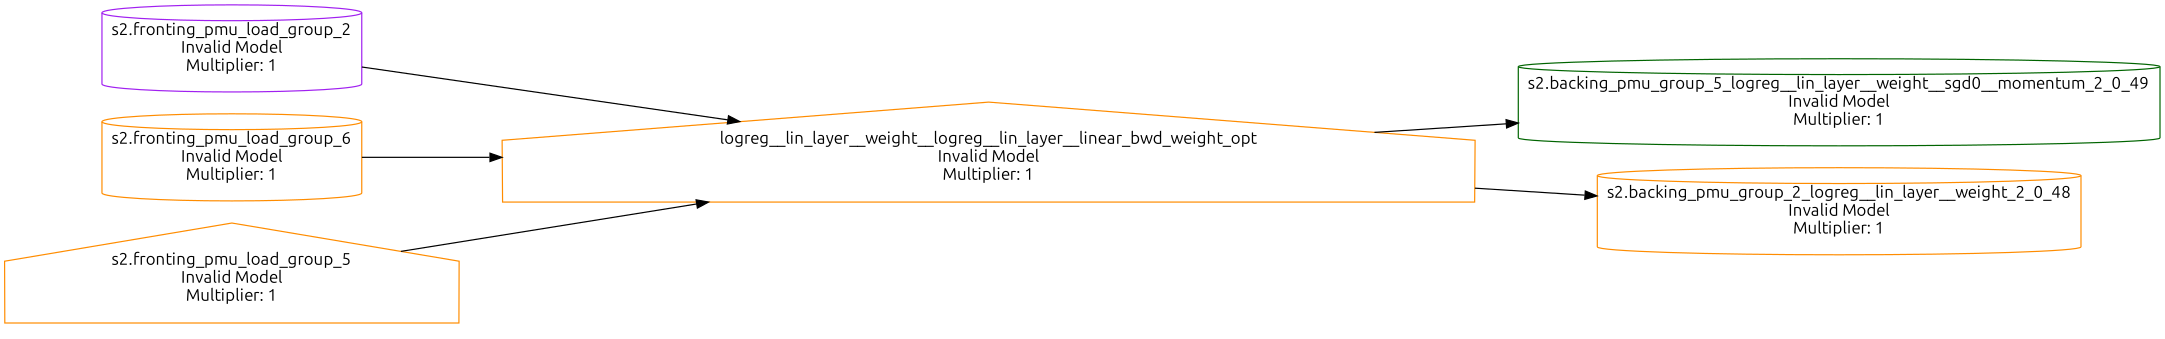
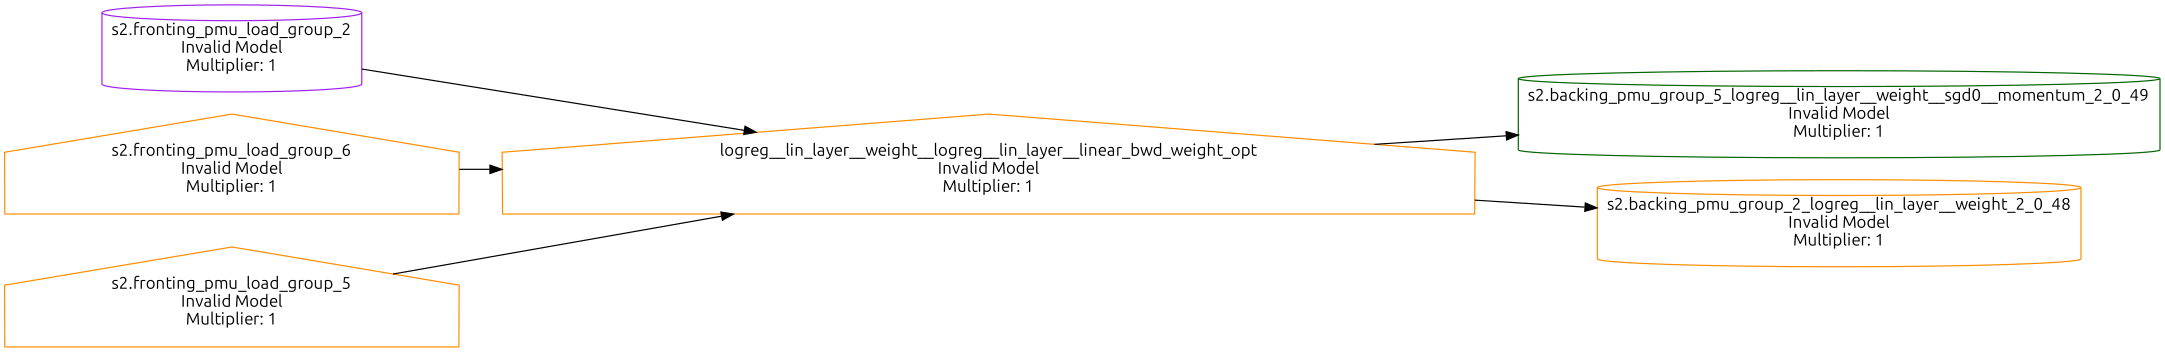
node "s2.fronting_pmu_load_group_6 Invalid Model Multiplier: 1": shape cylinder -> house
